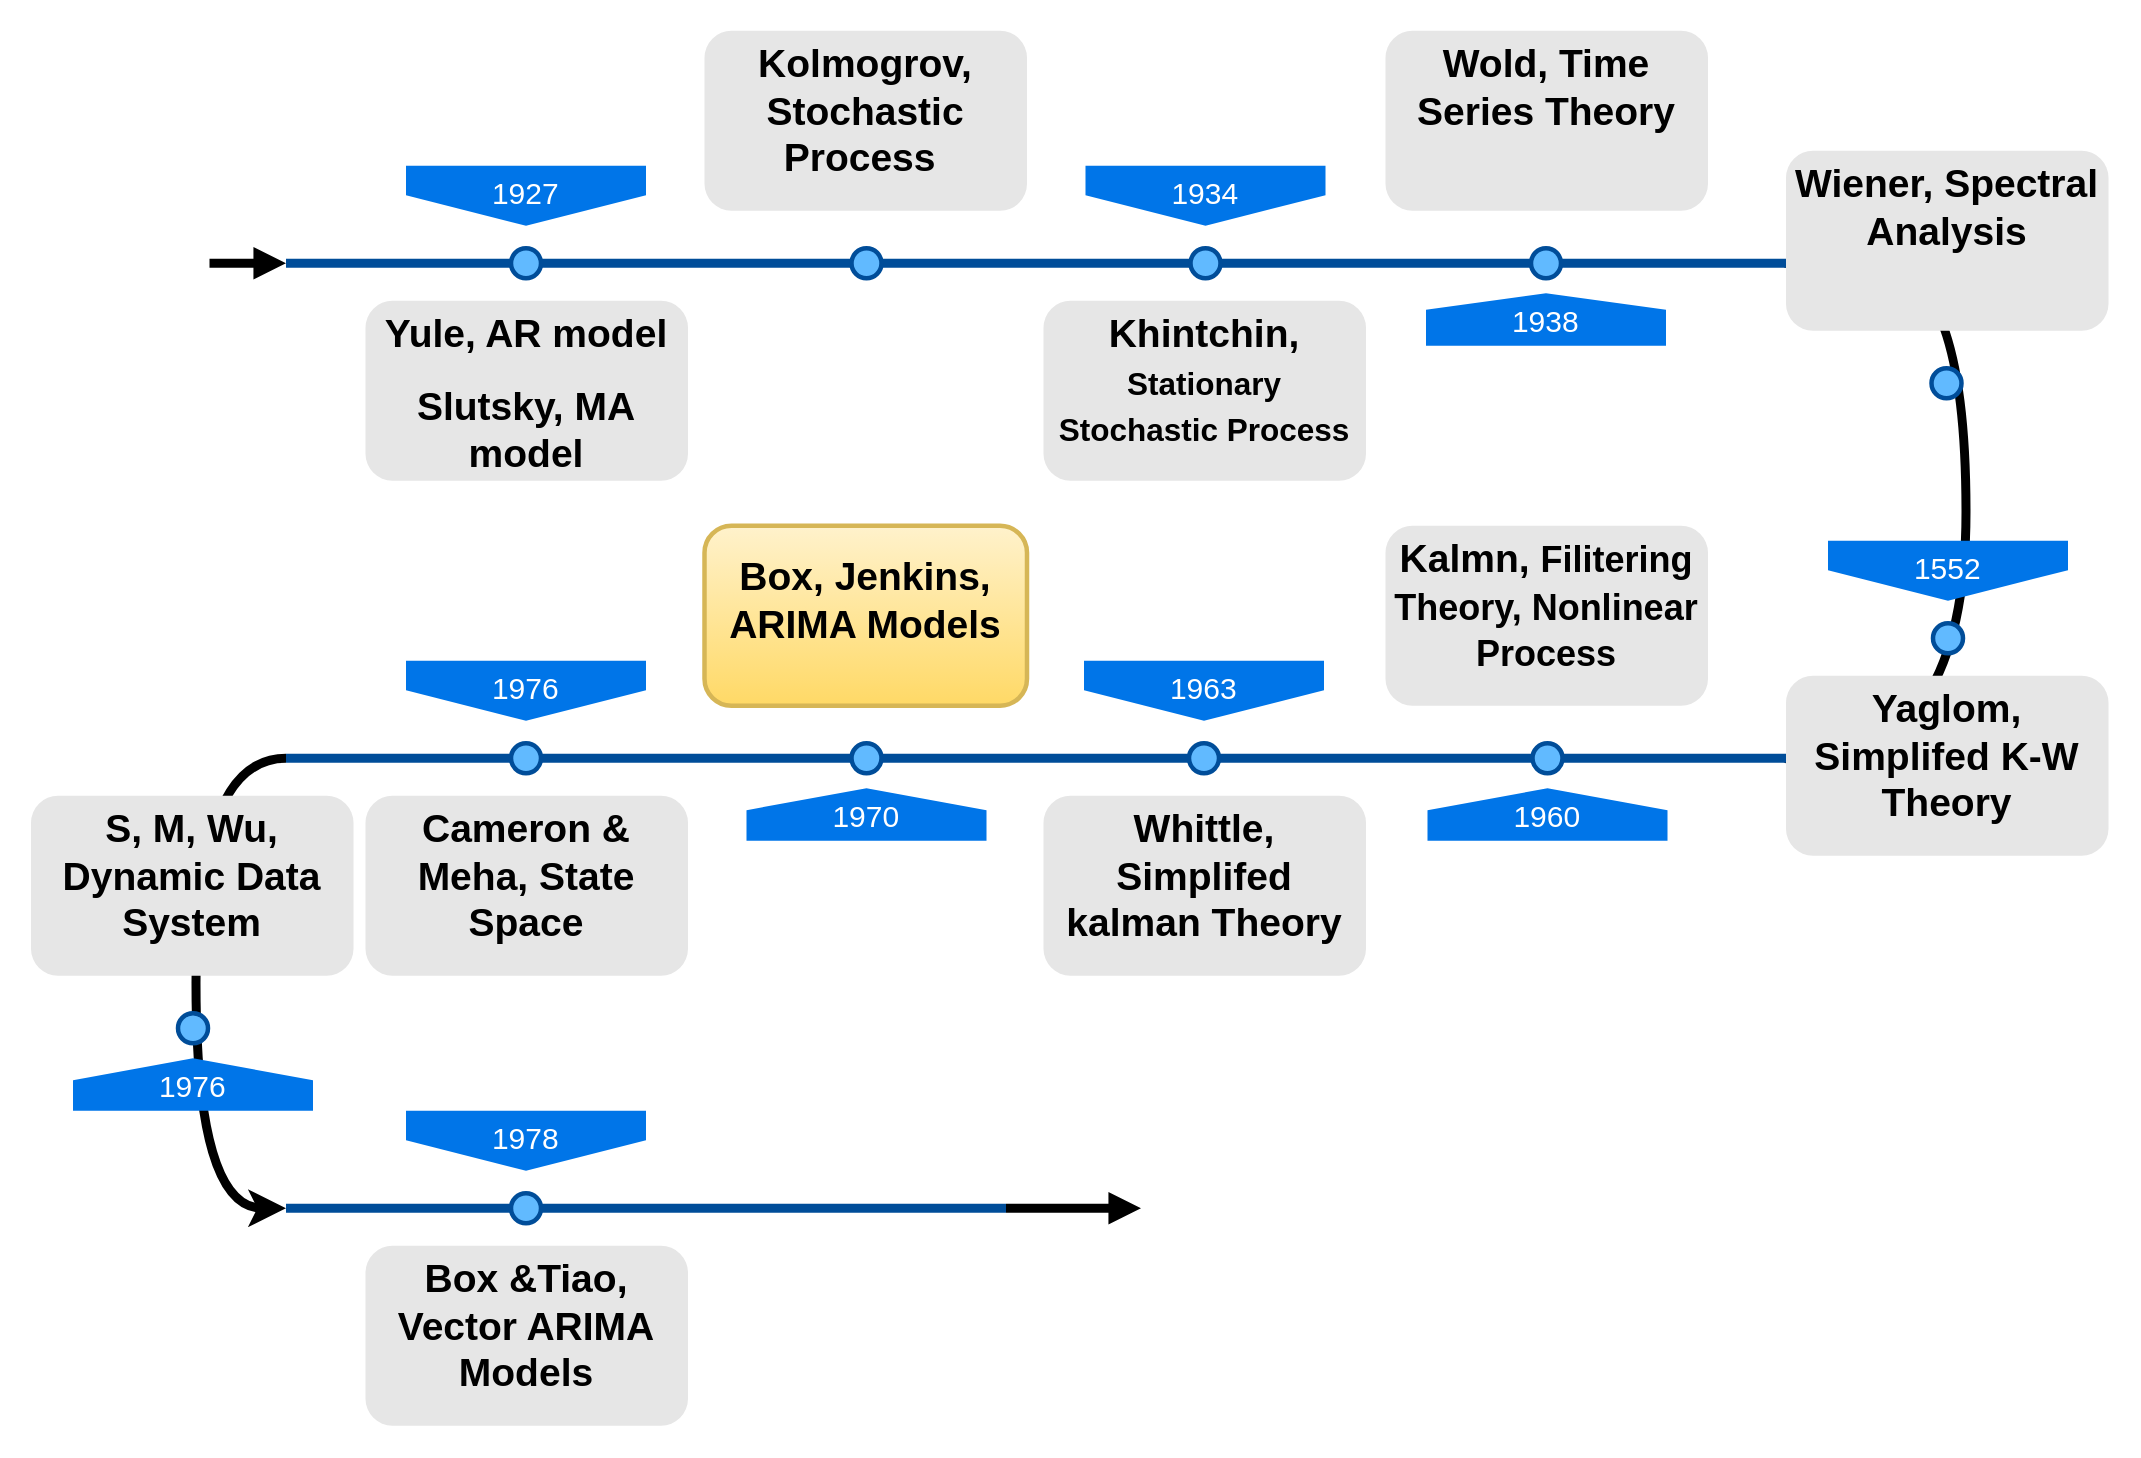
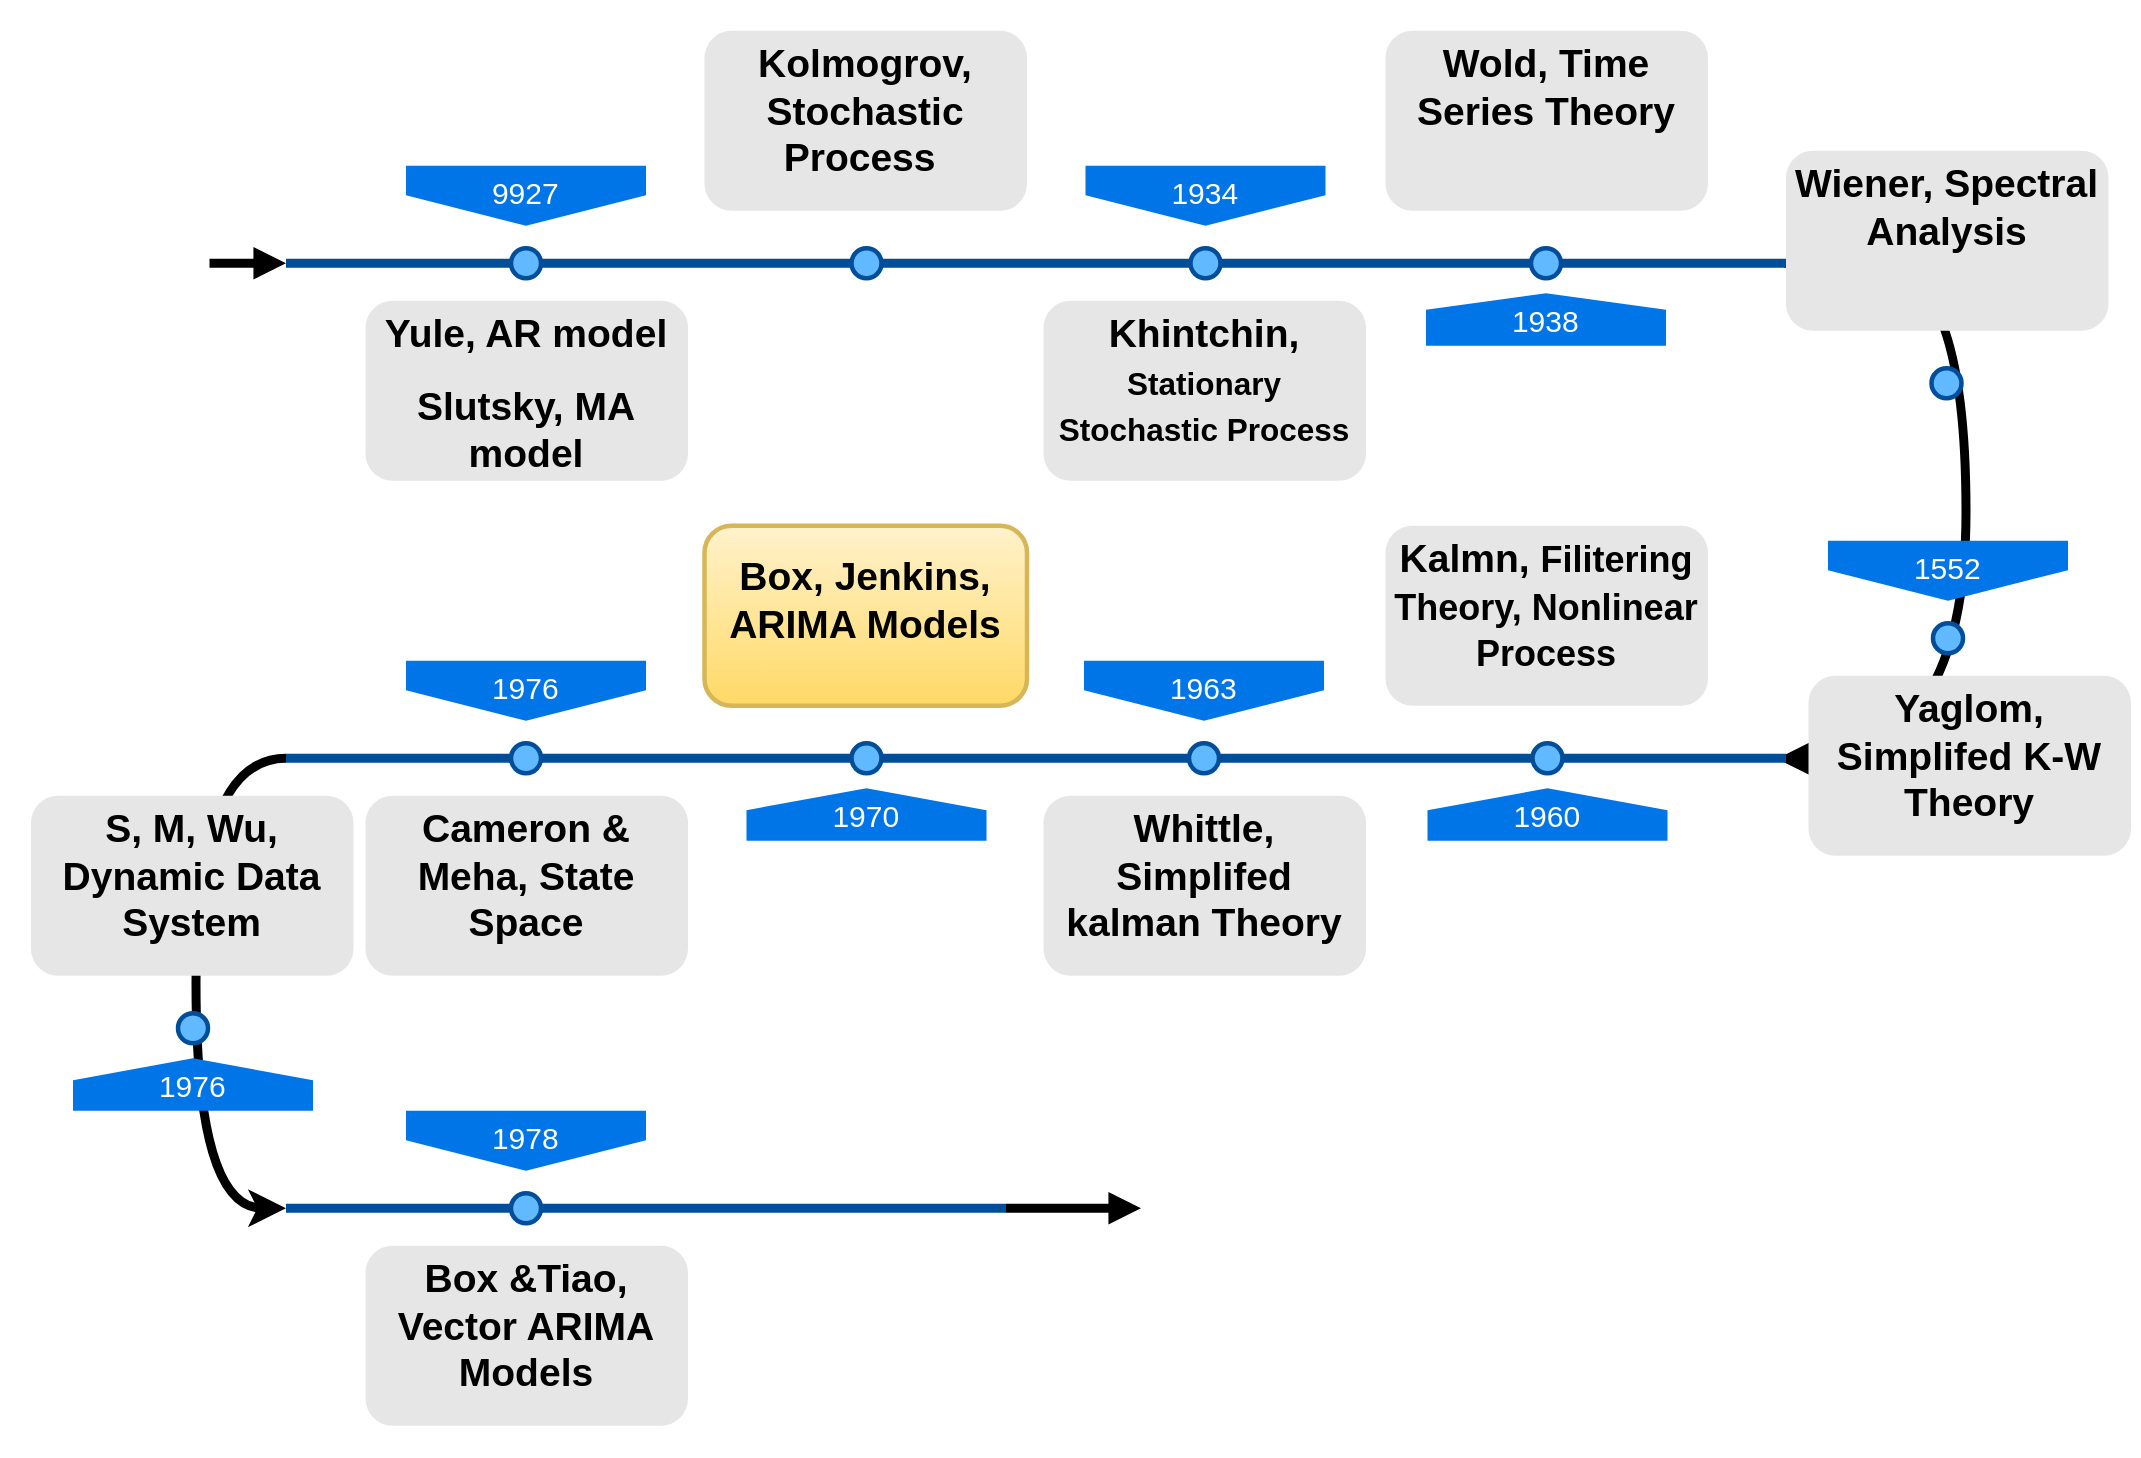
node "1927": label "1927" -> "9927"
node "Yaglom, Simplifed K-W Theory": moved (1947, 766) -> (1970, 766)
